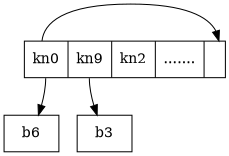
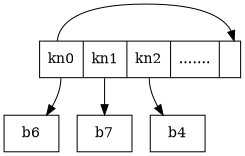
node "kn0": text "kn9" -> "kn1"
node "b3": label "b3" -> "b7"
node "b4": added
